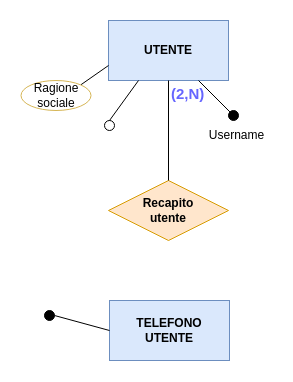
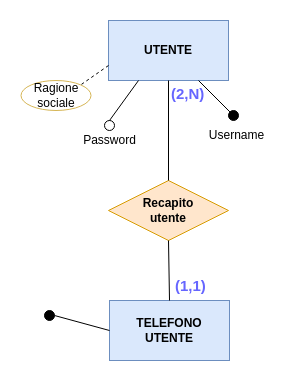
edge "UTENTE" -- "Ragione sociale": style solid -> dashed
node "Password": added
edge "Recapito utente" -- "TELEFONO UTENTE": added
node "(1,1)": added
